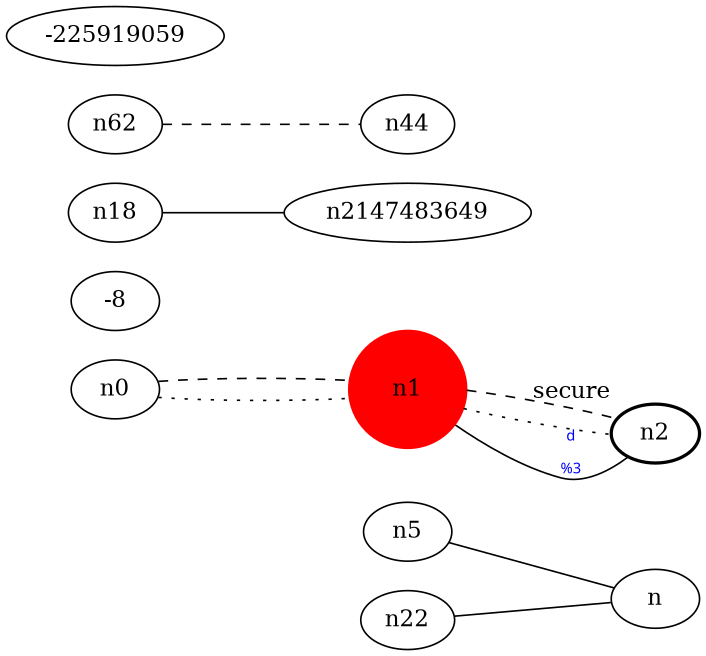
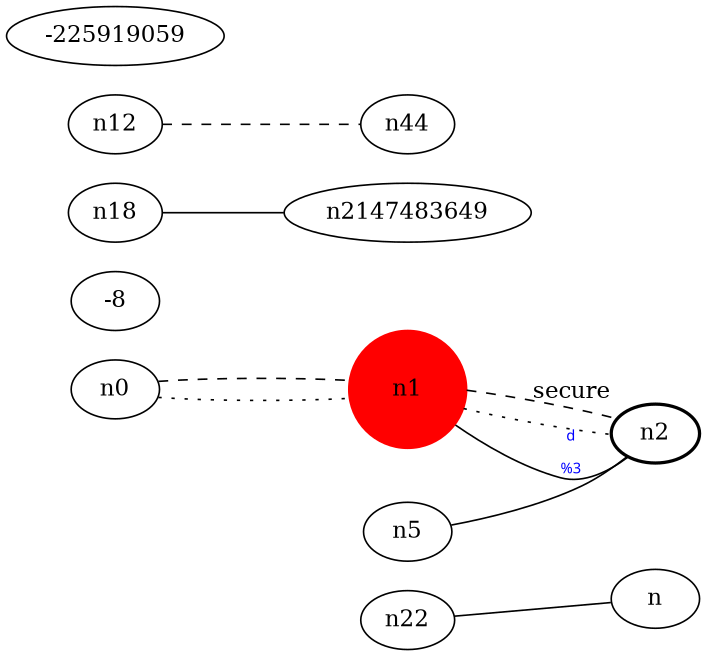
node "n62": label "n62" -> "n12"
edge "n5" -- "n": now "n5" -- "n2 secure"
